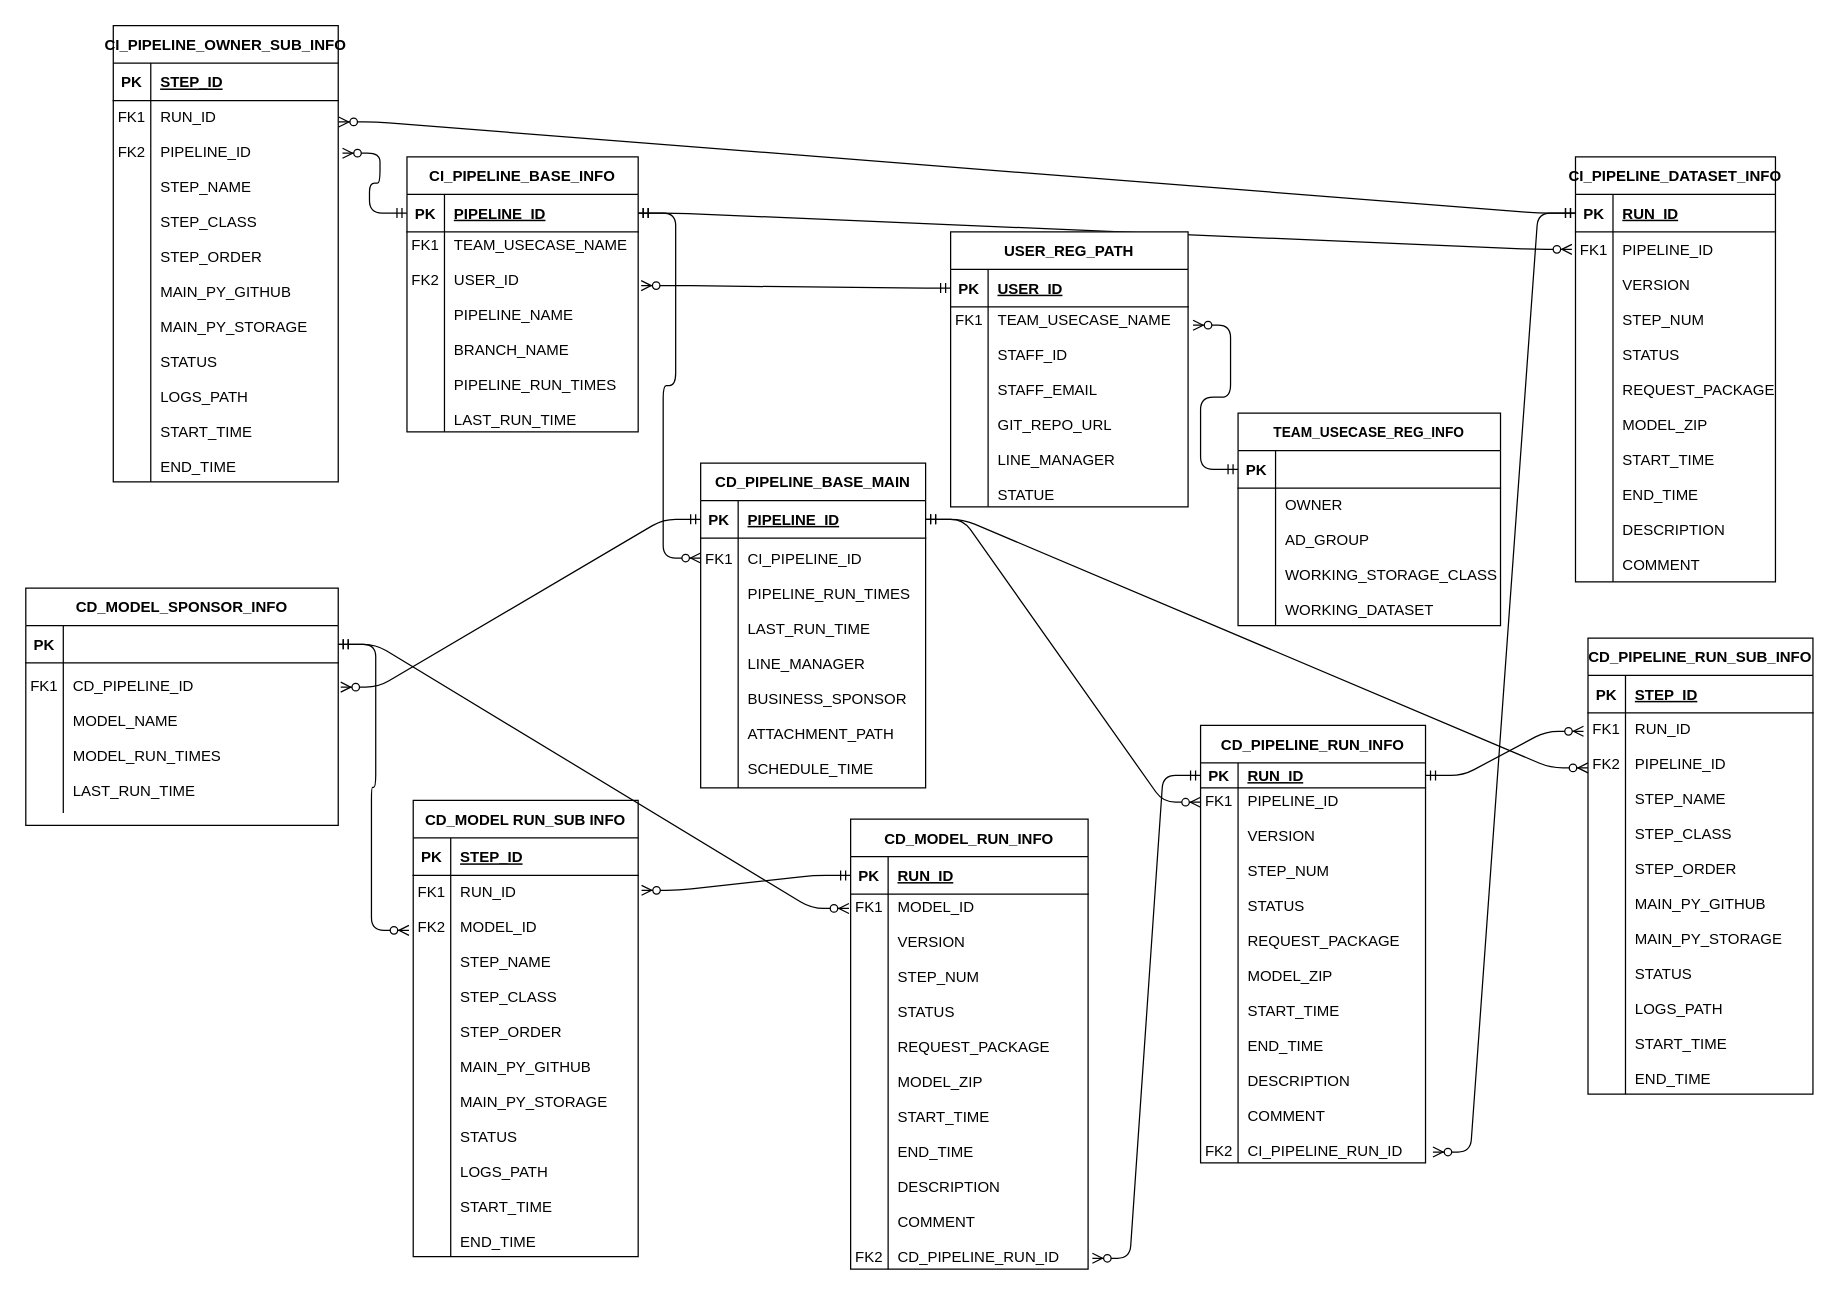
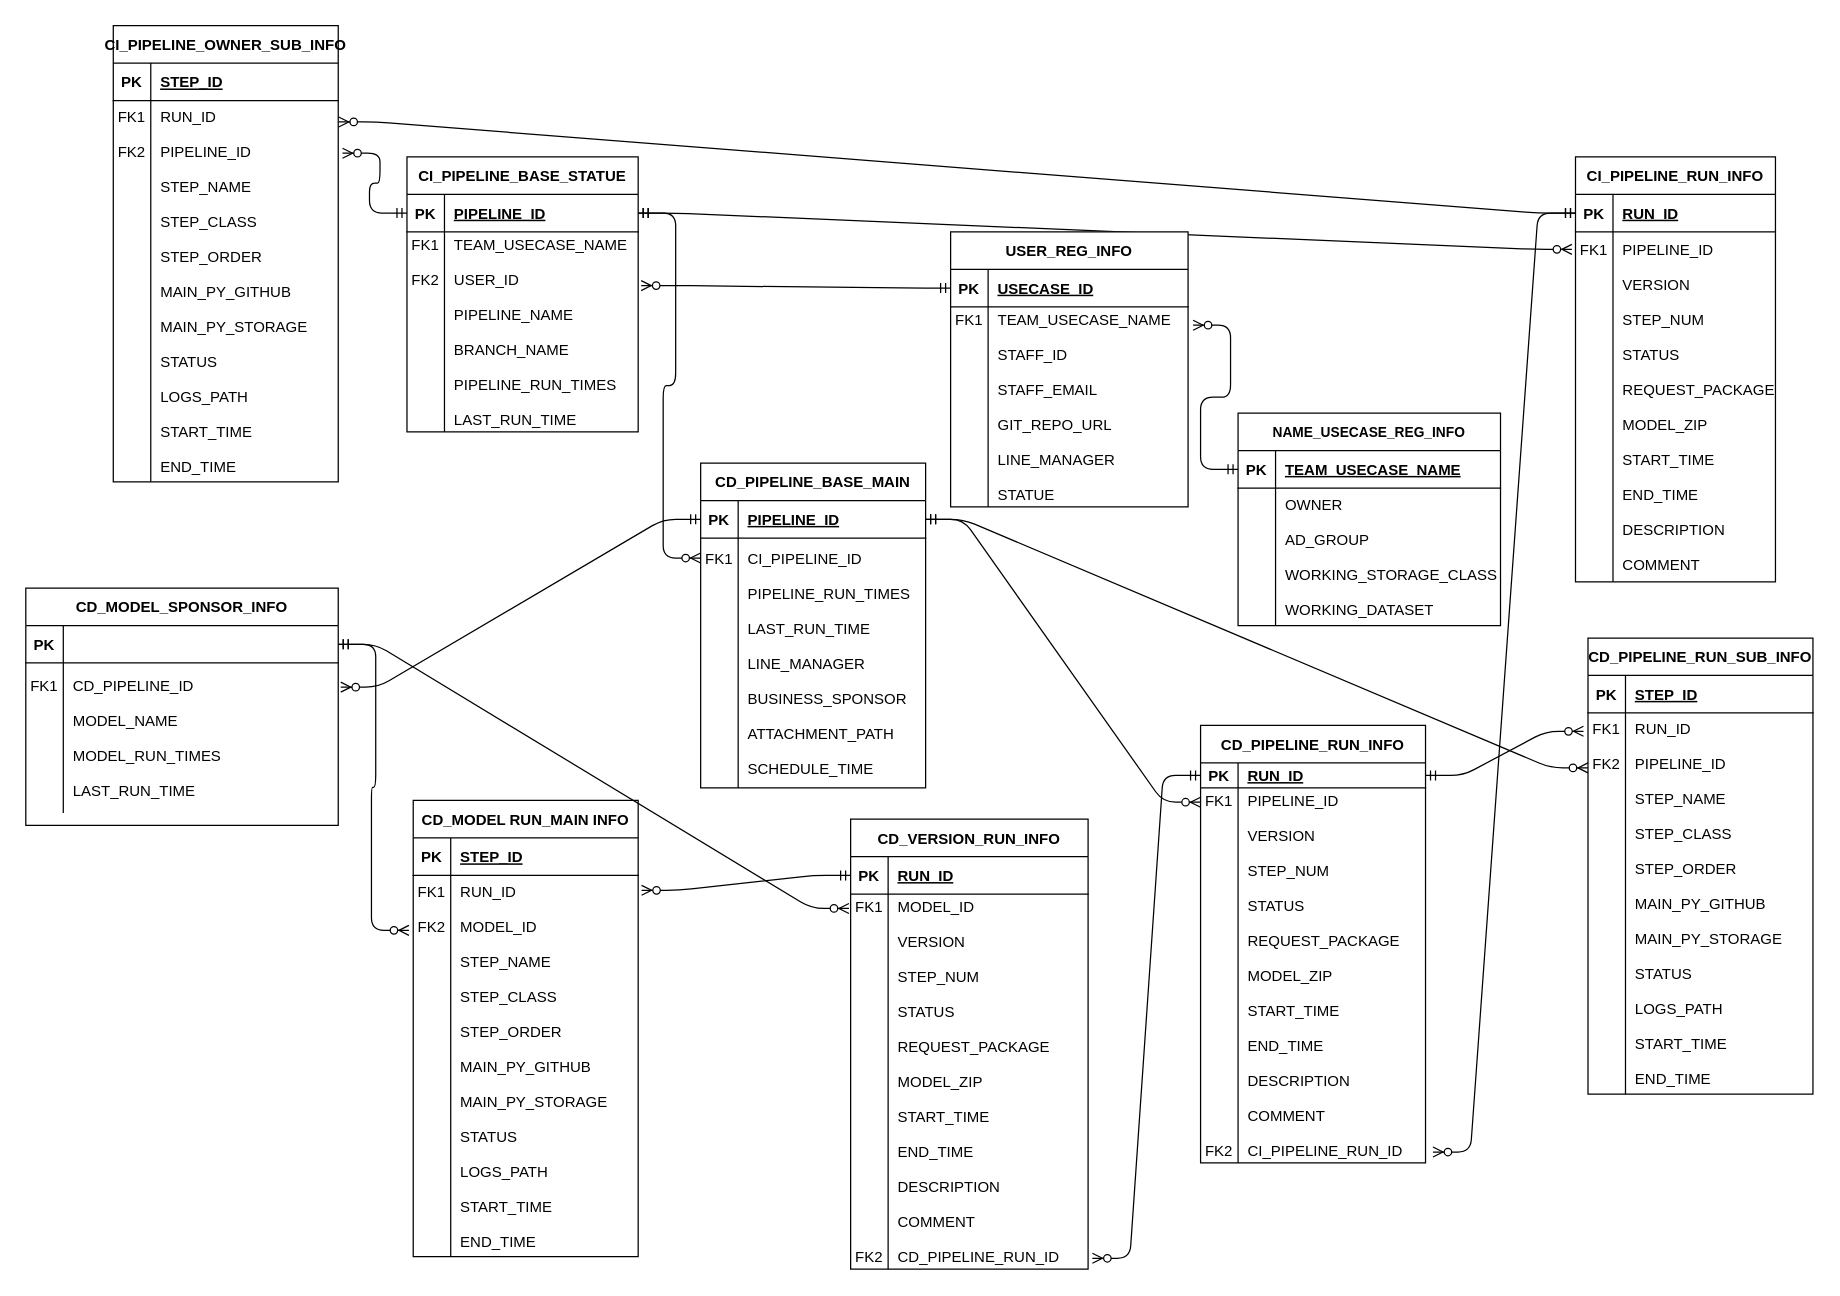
node "CI_PIPELINE_BASE_INFO": label "CI_PIPELINE_BASE_INFO" -> "CI_PIPELINE_BASE_STATUE"
node "CI_PIPELINE_DATASET_INFO": label "CI_PIPELINE_DATASET_INFO" -> "CI_PIPELINE_RUN_INFO"
node "USER_REG_PATH": label "USER_REG_PATH" -> "USER_REG_INFO"
node "USER_ID": label "USER_ID" -> "USECASE_ID"
node "TEAM_USECASE_REG_INFO": label "TEAM_USECASE_REG_INFO" -> "NAME_USECASE_REG_INFO"
node "TEAM_USECASE_NAME": added
node "CD_MODEL RUN_SUB INFO": label "CD_MODEL RUN_SUB INFO" -> "CD_MODEL RUN_MAIN INFO"
node "CD_MODEL_RUN_INFO": label "CD_MODEL_RUN_INFO" -> "CD_VERSION_RUN_INFO"
